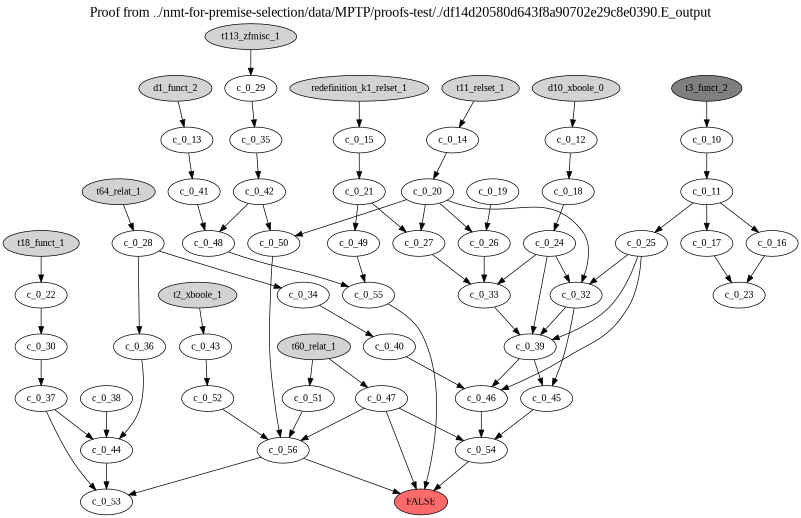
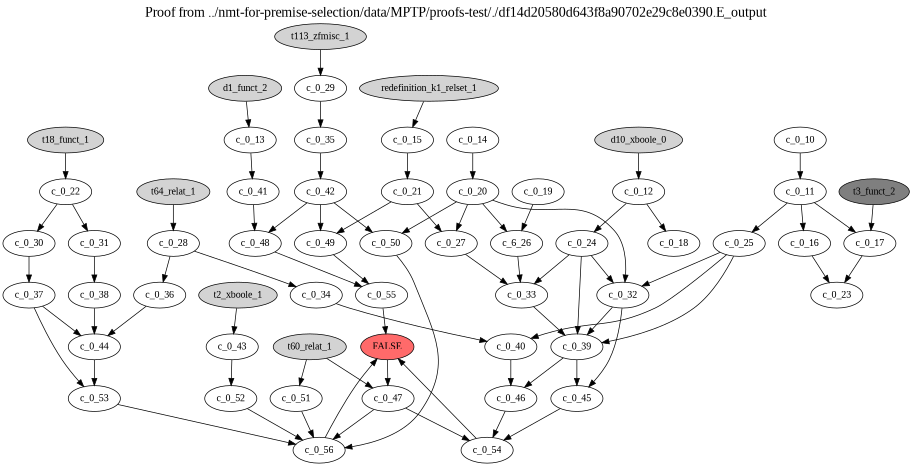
node "t11_relset_1": removed
edge "t3_funct_2" -> "c_0_10": now "t3_funct_2" -> "c_0_17"
edge "c_0_42" -> "c_0_49": added
edge "c_0_18" -> "c_0_24": now "c_0_12" -> "c_0_24"
node "c_0_31": added
node "c_0_26": label "c_0_26" -> "c_6_26"
edge "c_0_25" -> "c_0_46": now "c_0_25" -> "c_0_40"
edge "c_0_47" -> "FALSE": reversed
edge "c_0_56" -> "c_0_53": reversed
